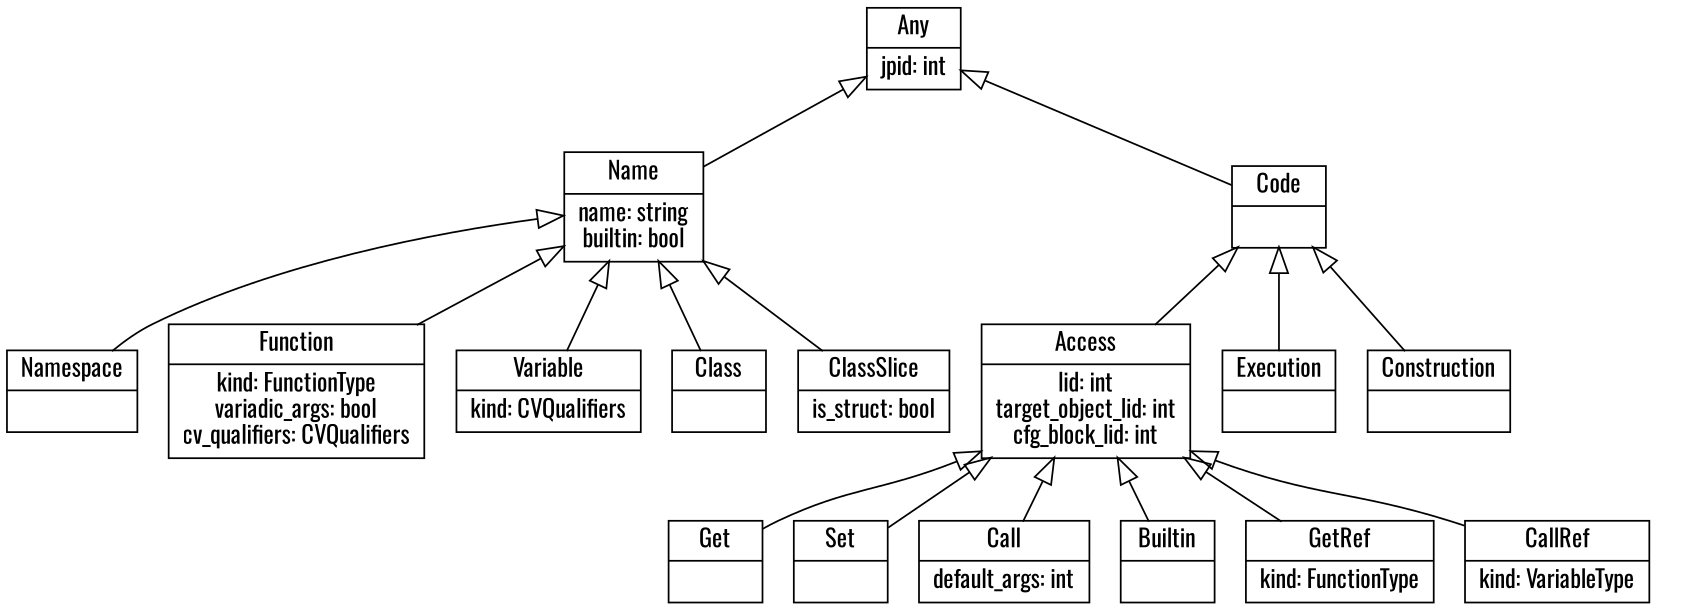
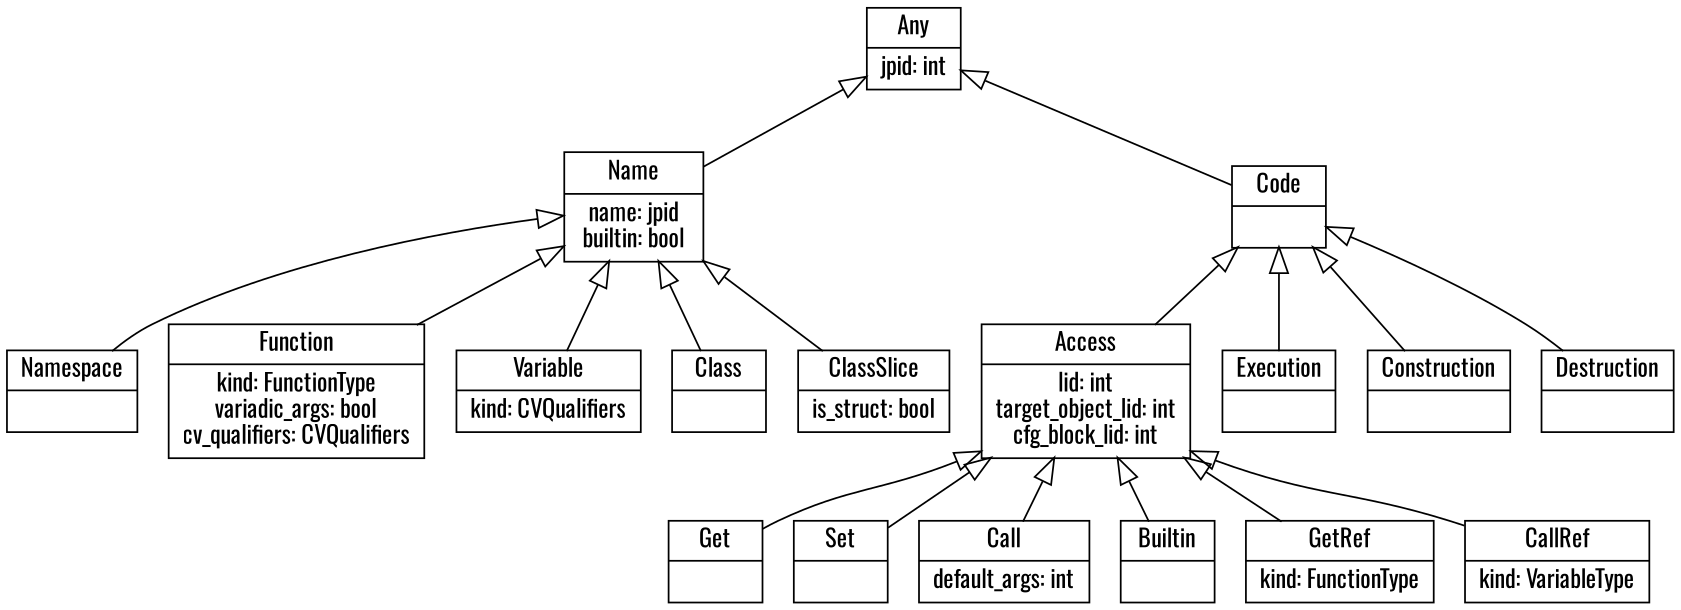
node "Name": text "name: string" -> "name: jpid"
node "Destruction": added
